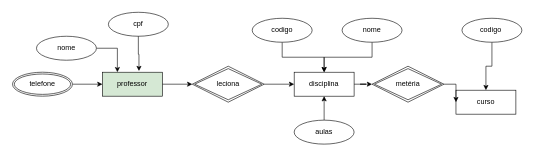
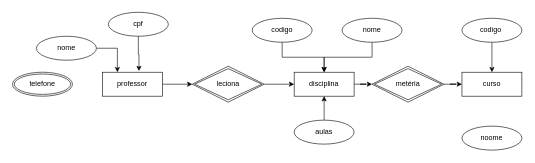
edge "telefone" -> "professor": removed
node "professor": fillcolor #d5e8d4 -> #ffffff
node "curso": moved (486, 102) -> (492, 84)
node "noome": added
